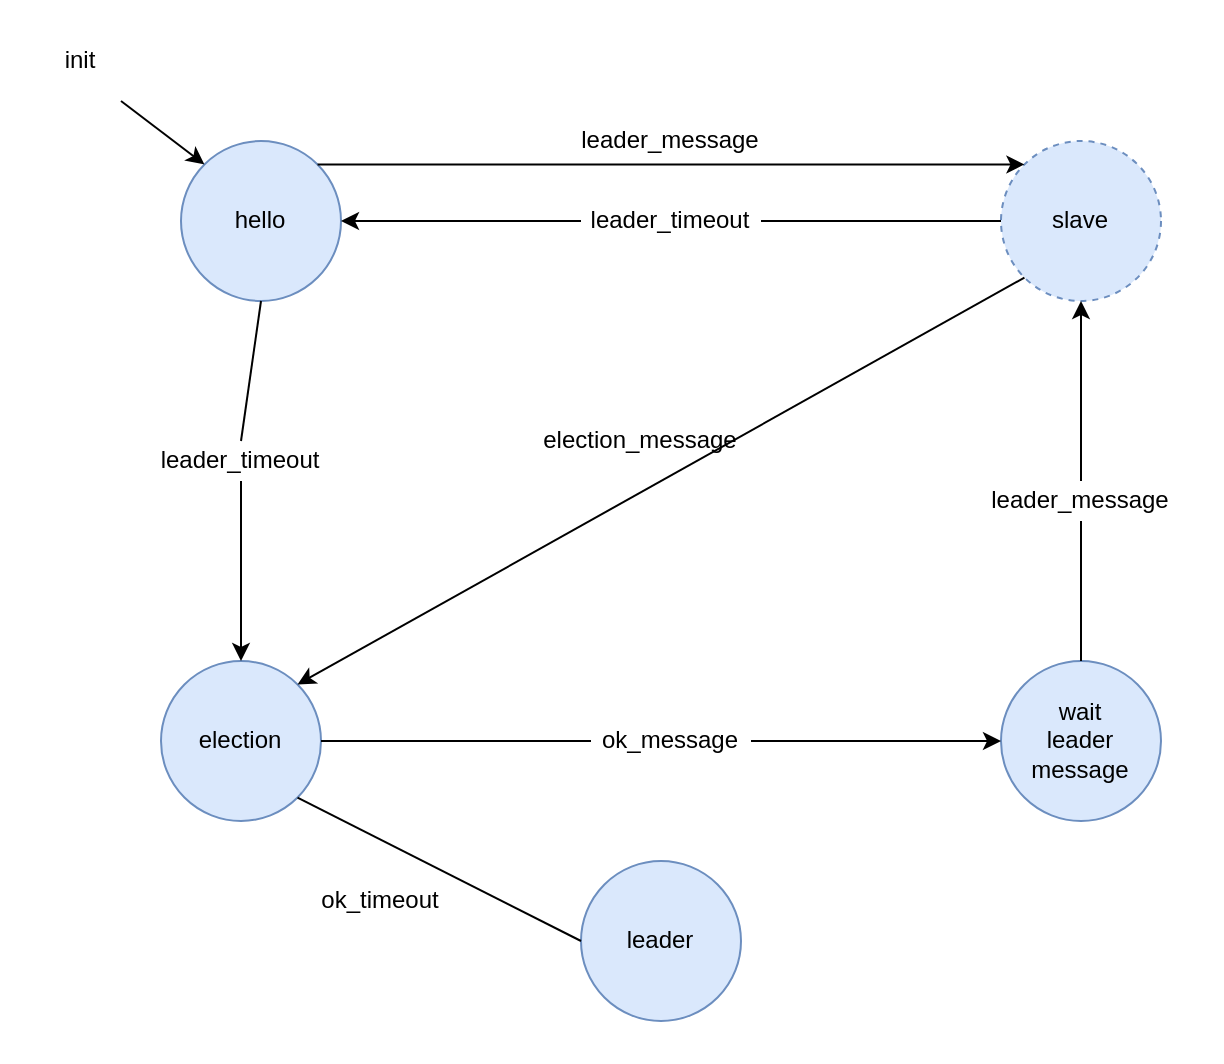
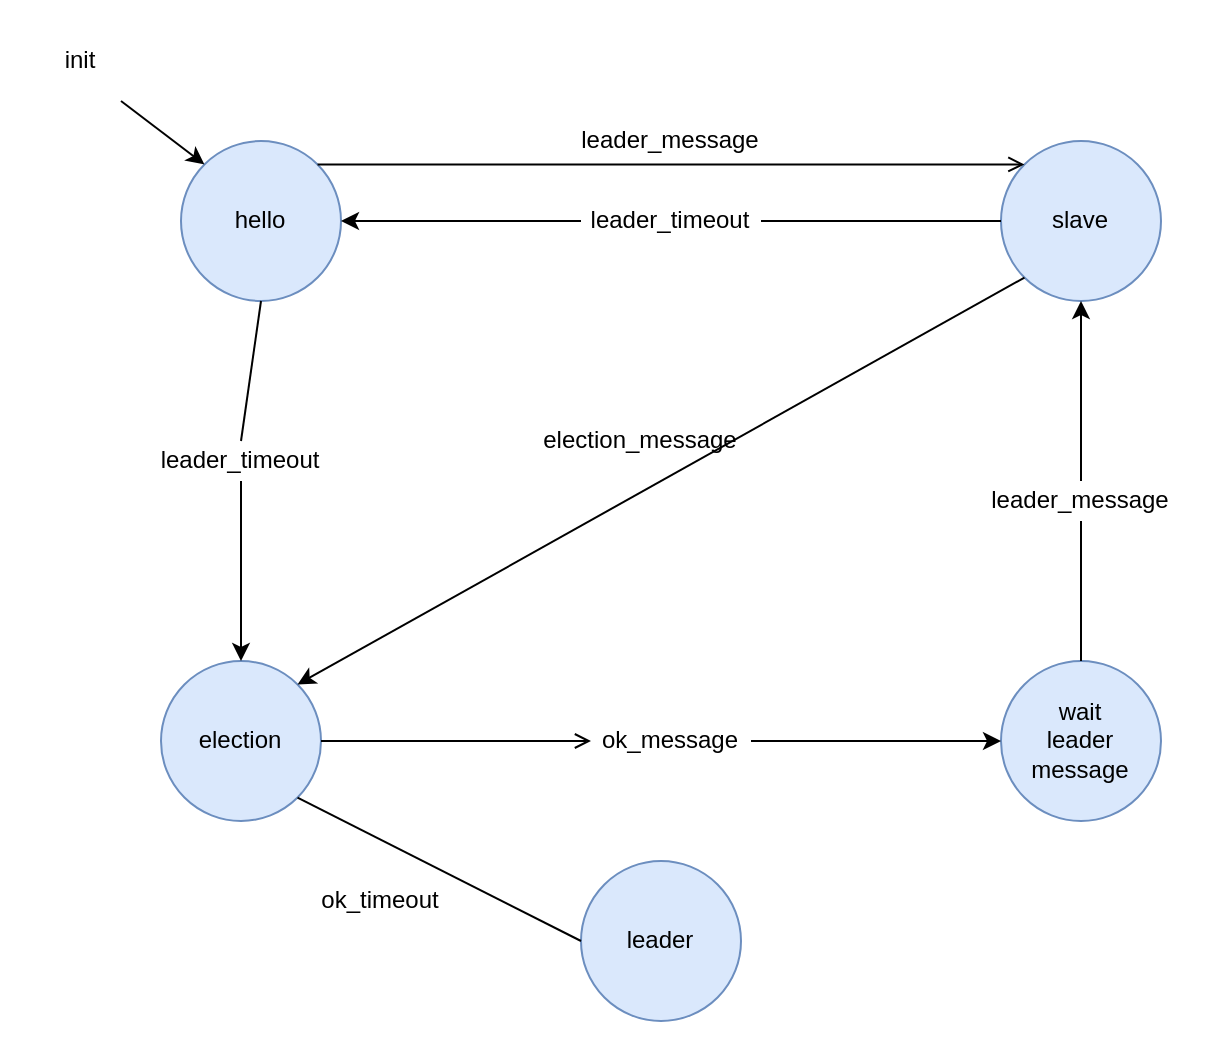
edge "hello" -> "slave": arrowhead classic -> open
node "slave": style dashed -> solid
edge "election" -- "ok_message": arrowhead none -> open
